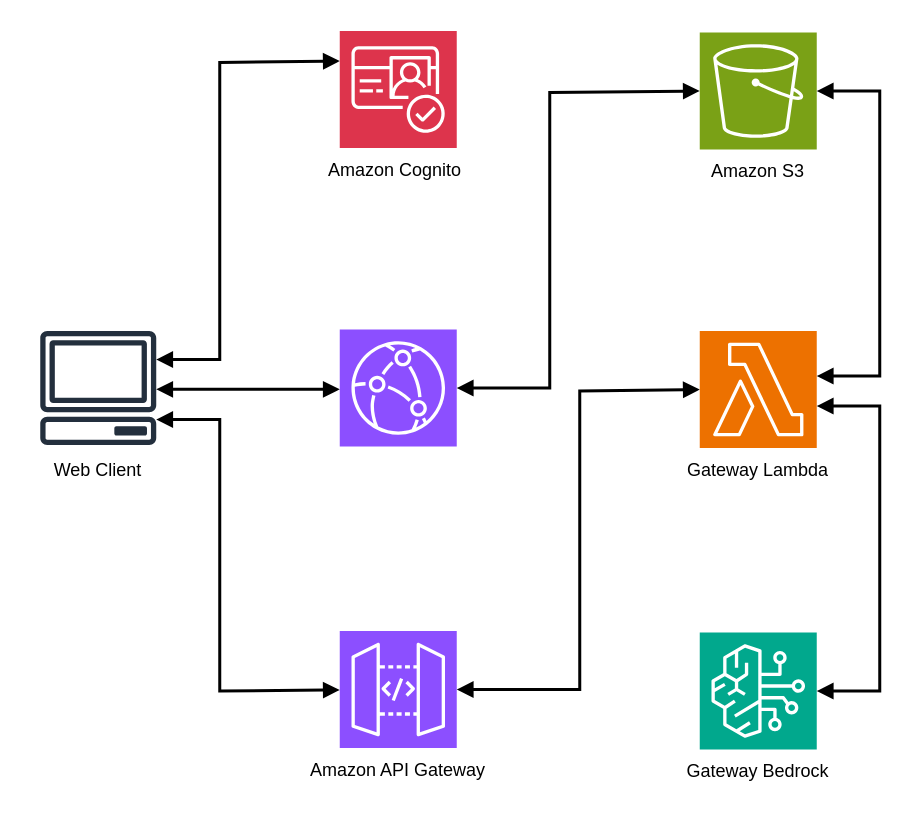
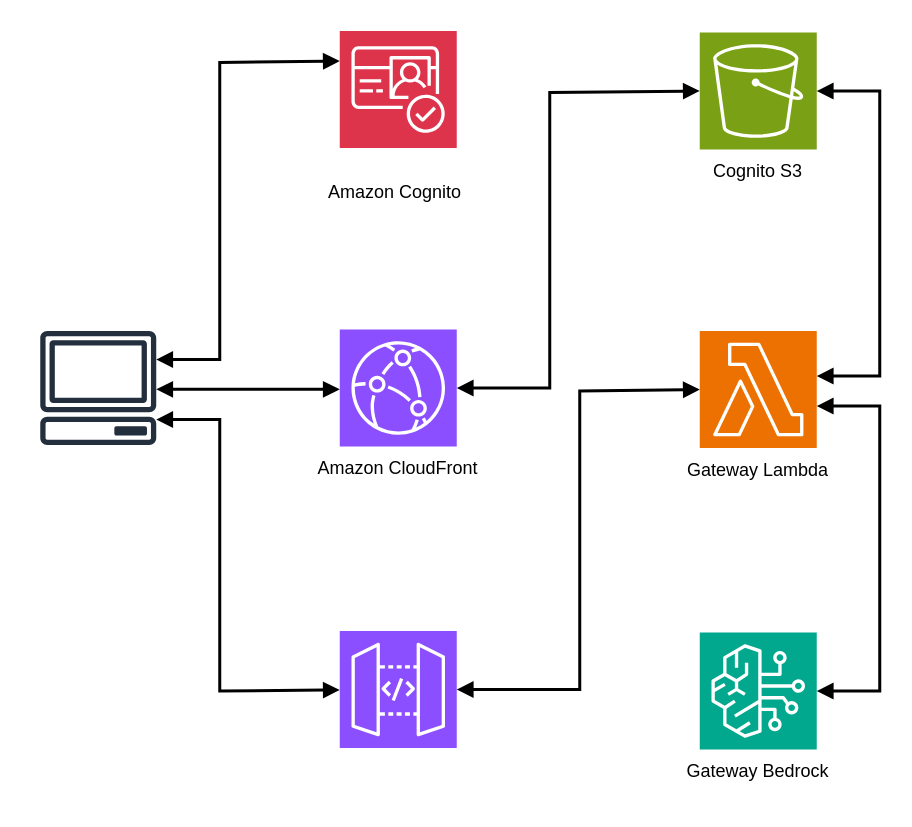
node "Amazon Cognito": moved (395, 170) -> (395, 193)
node "Amazon S3": label "Amazon S3" -> "Cognito S3"
node "Amazon CloudFront": added
node "Web Client": removed
node "Amazon API Gateway": removed
